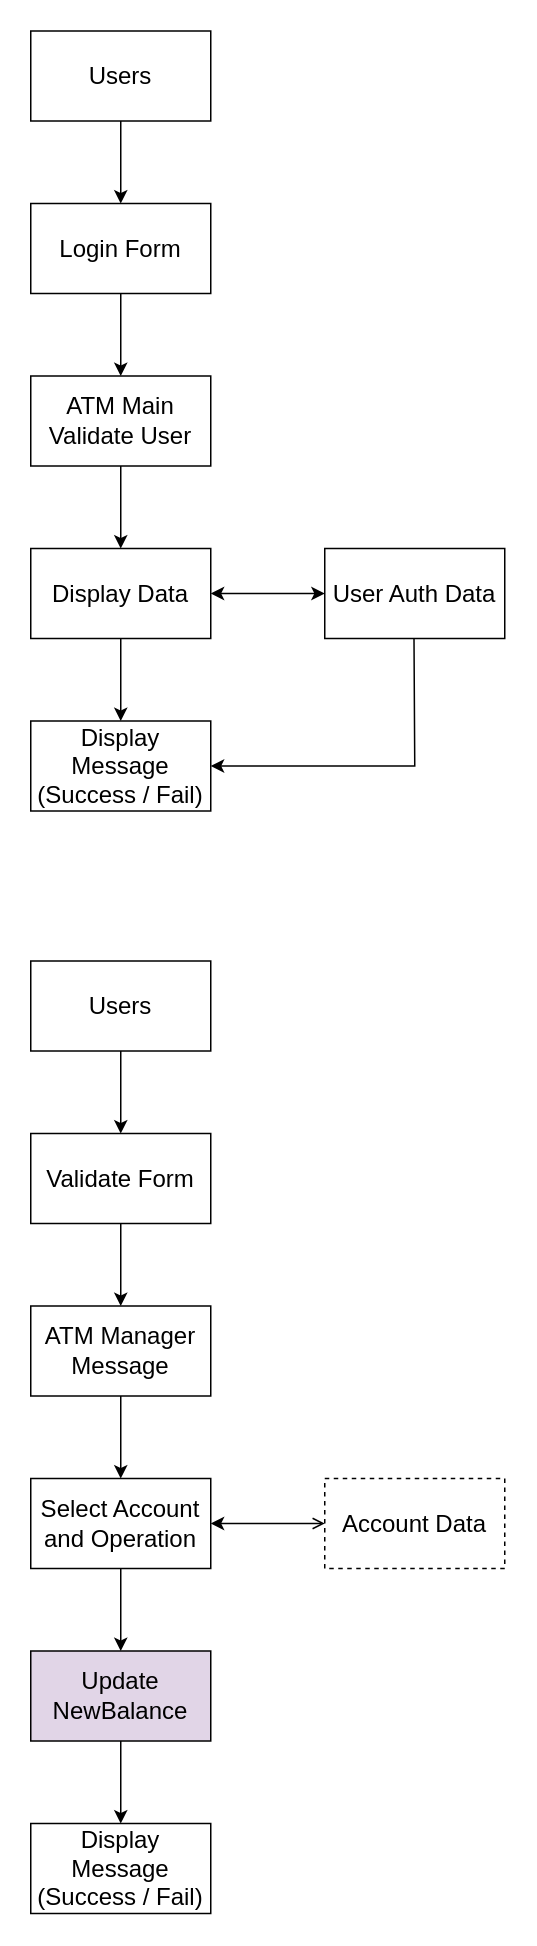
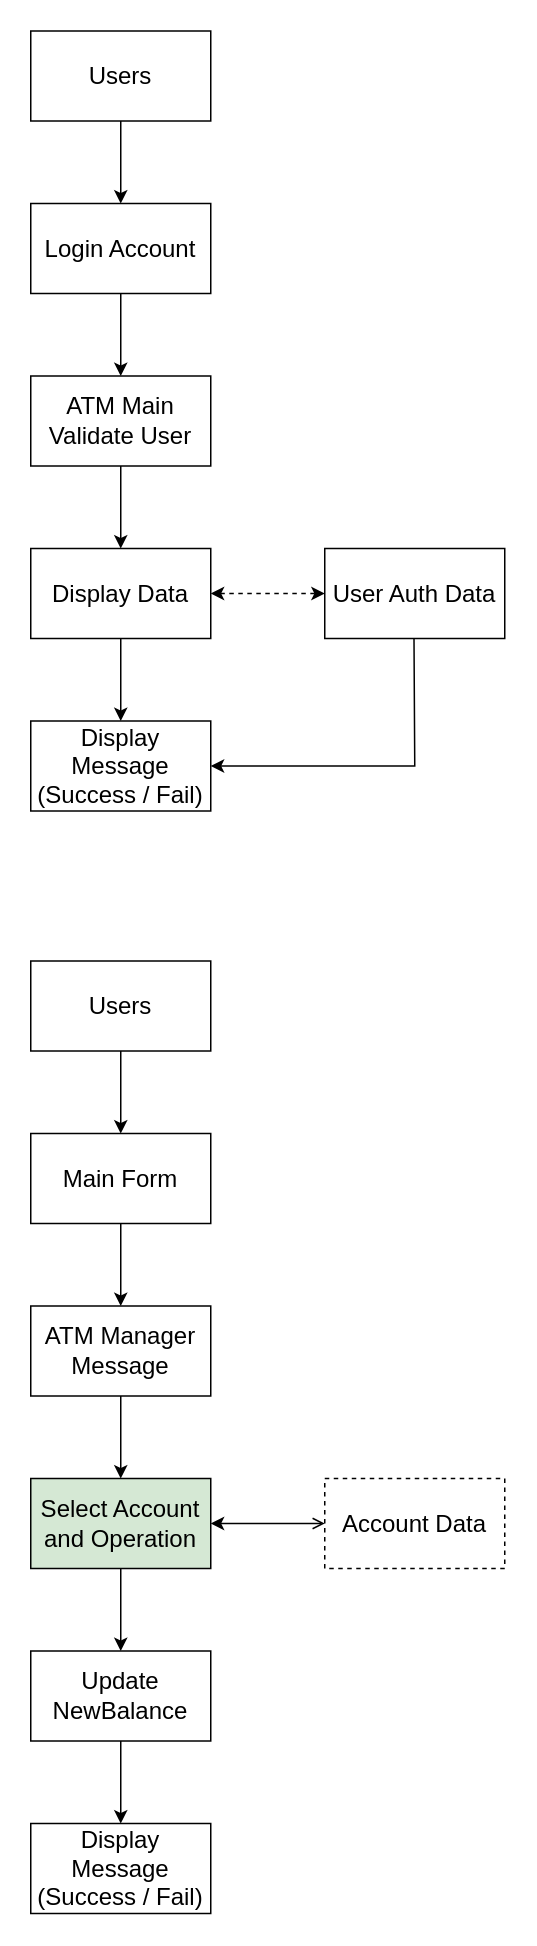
node "Login Form": label "Login Form" -> "Login Account"
edge "Display Data" -- "User Auth Data": style solid -> dashed
node "Validate Form": label "Validate Form" -> "Main Form"
node "Select Account and Operation": fillcolor #ffffff -> #d5e8d4
node "Update NewBalance": fillcolor #e1d5e7 -> #ffffff
